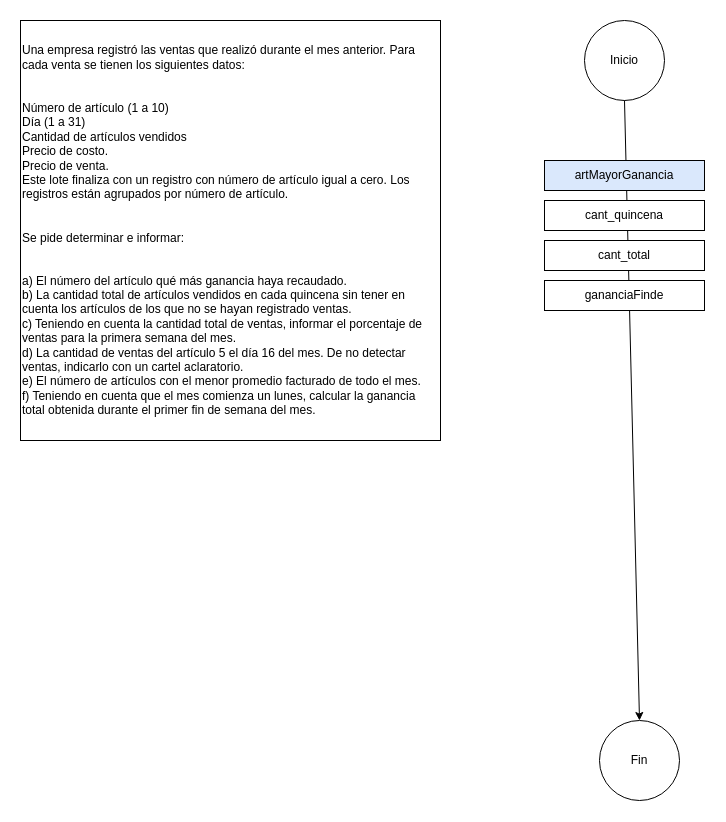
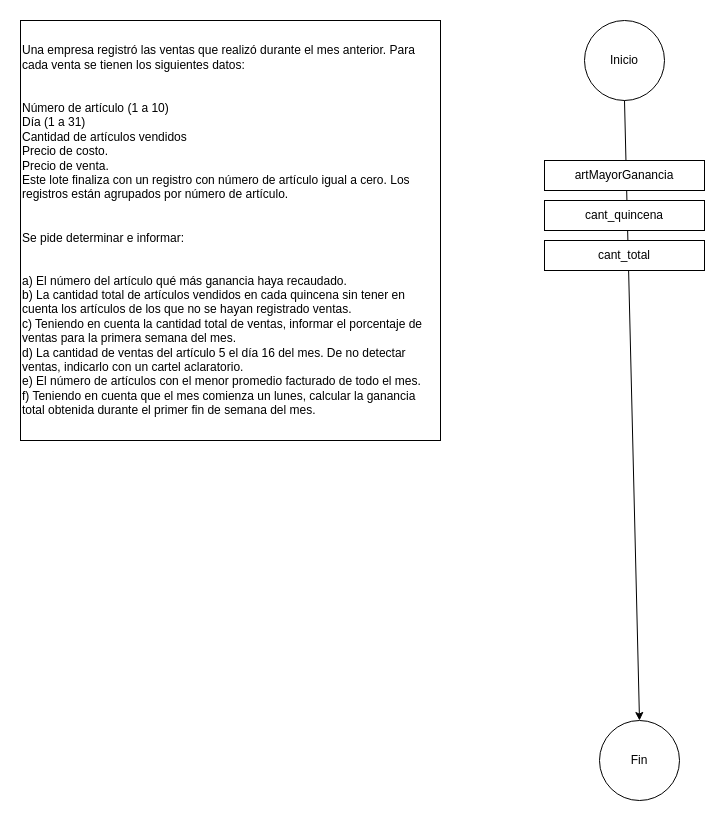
node "artMayorGanancia": fillcolor #dae8fc -> #ffffff
node "gananciaFinde": removed
